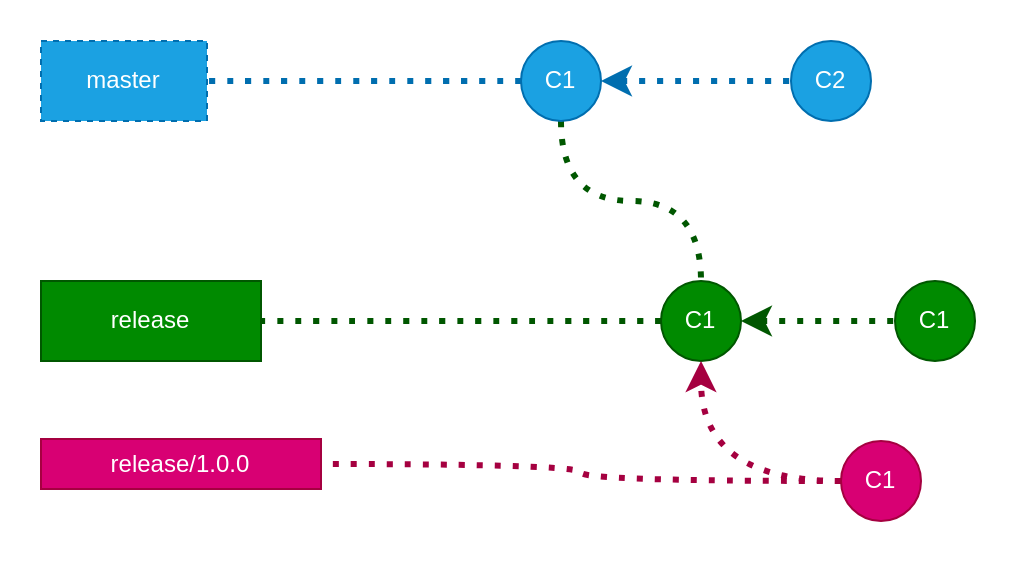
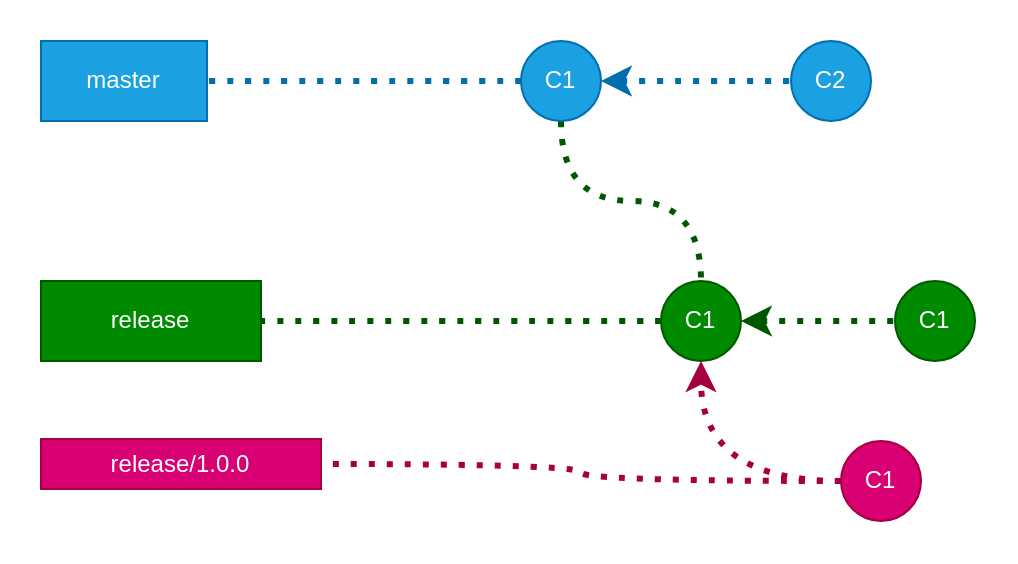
node "master": style dashed -> solid
